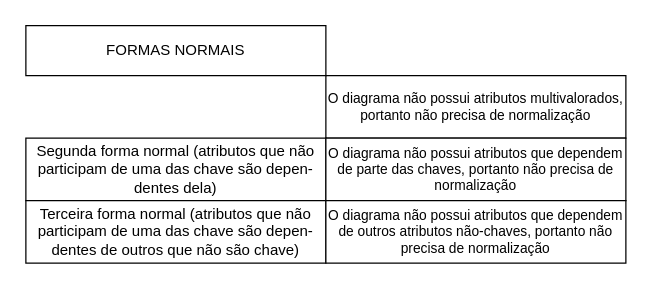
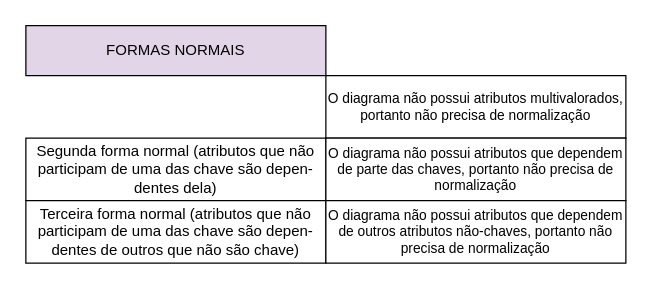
node "FORMAS NORMAIS": fillcolor #ffffff -> #e1d5e7
